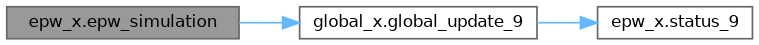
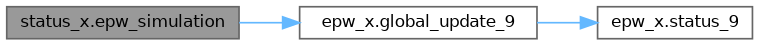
node "epw_x.epw_simulation": label "epw_x.epw_simulation" -> "status_x.epw_simulation"
node "global_x.global_update_9": label "global_x.global_update_9" -> "epw_x.global_update_9"
